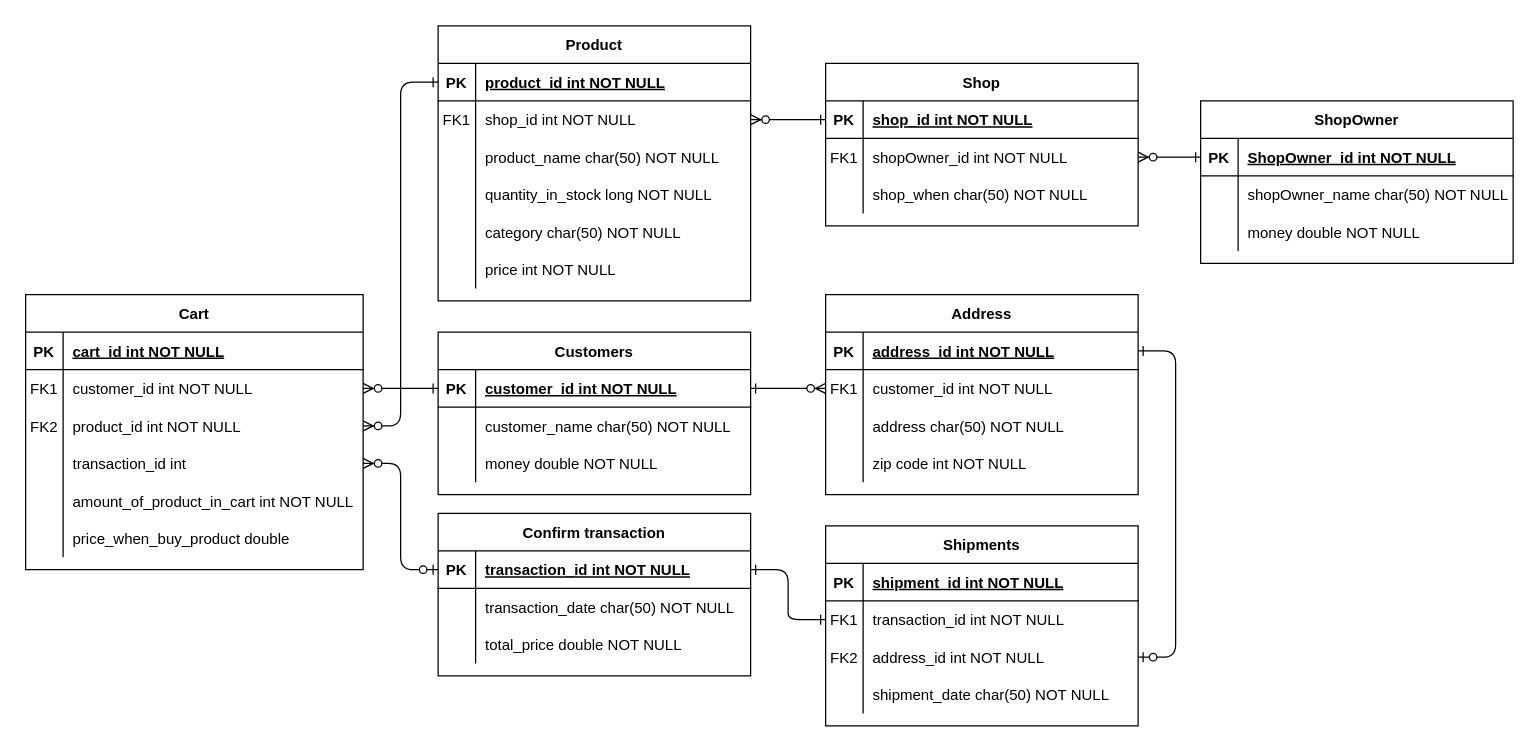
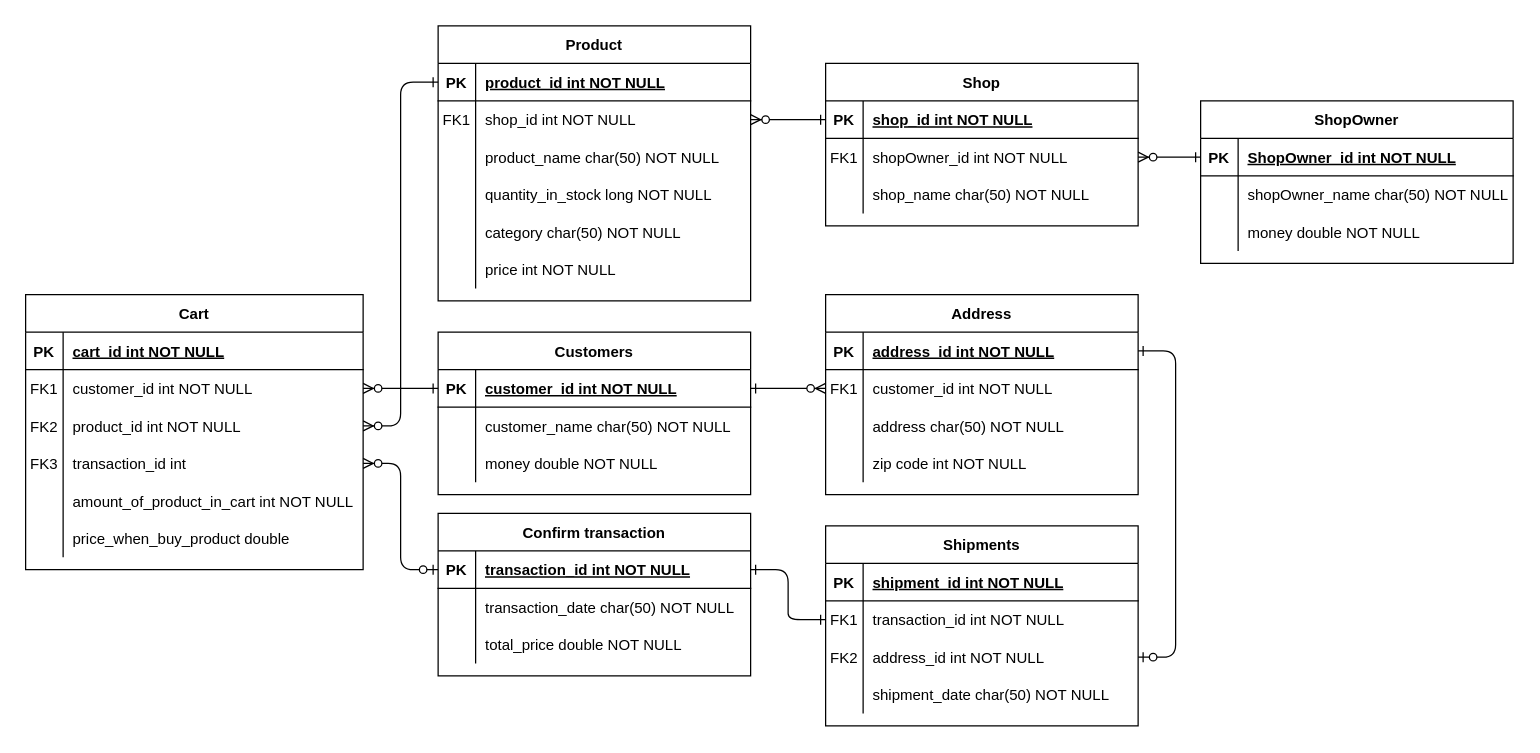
node "shop_when char(50) NOT NULL": label "shop_when char(50) NOT NULL" -> "shop_name char(50) NOT NULL"
node "FK3": added
